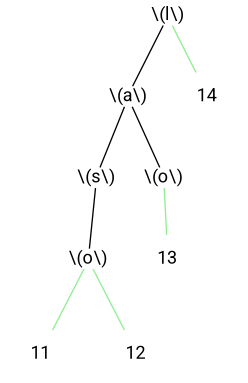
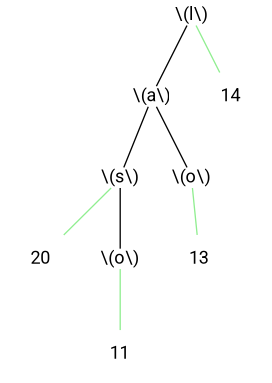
node "20": added
node "12": removed
